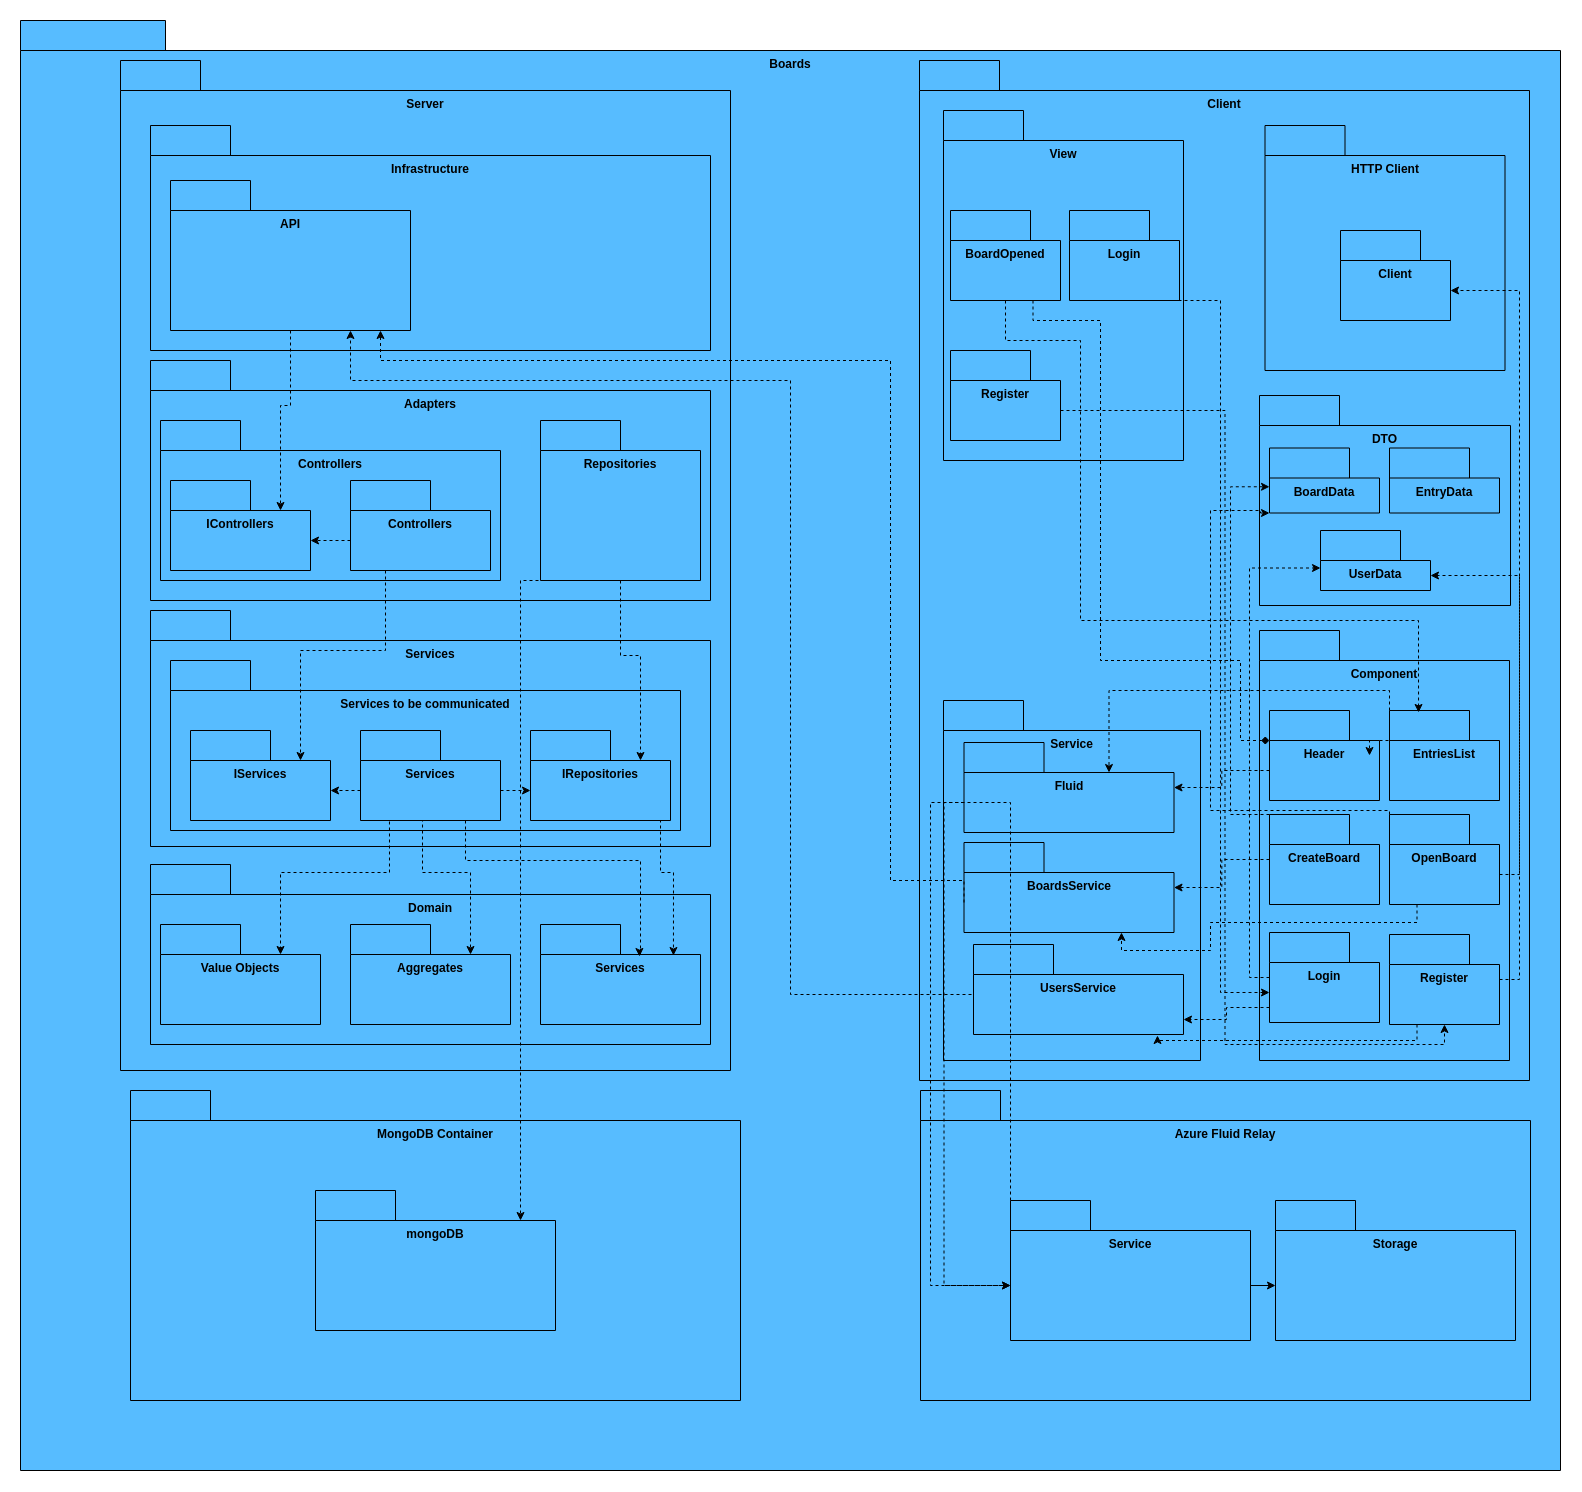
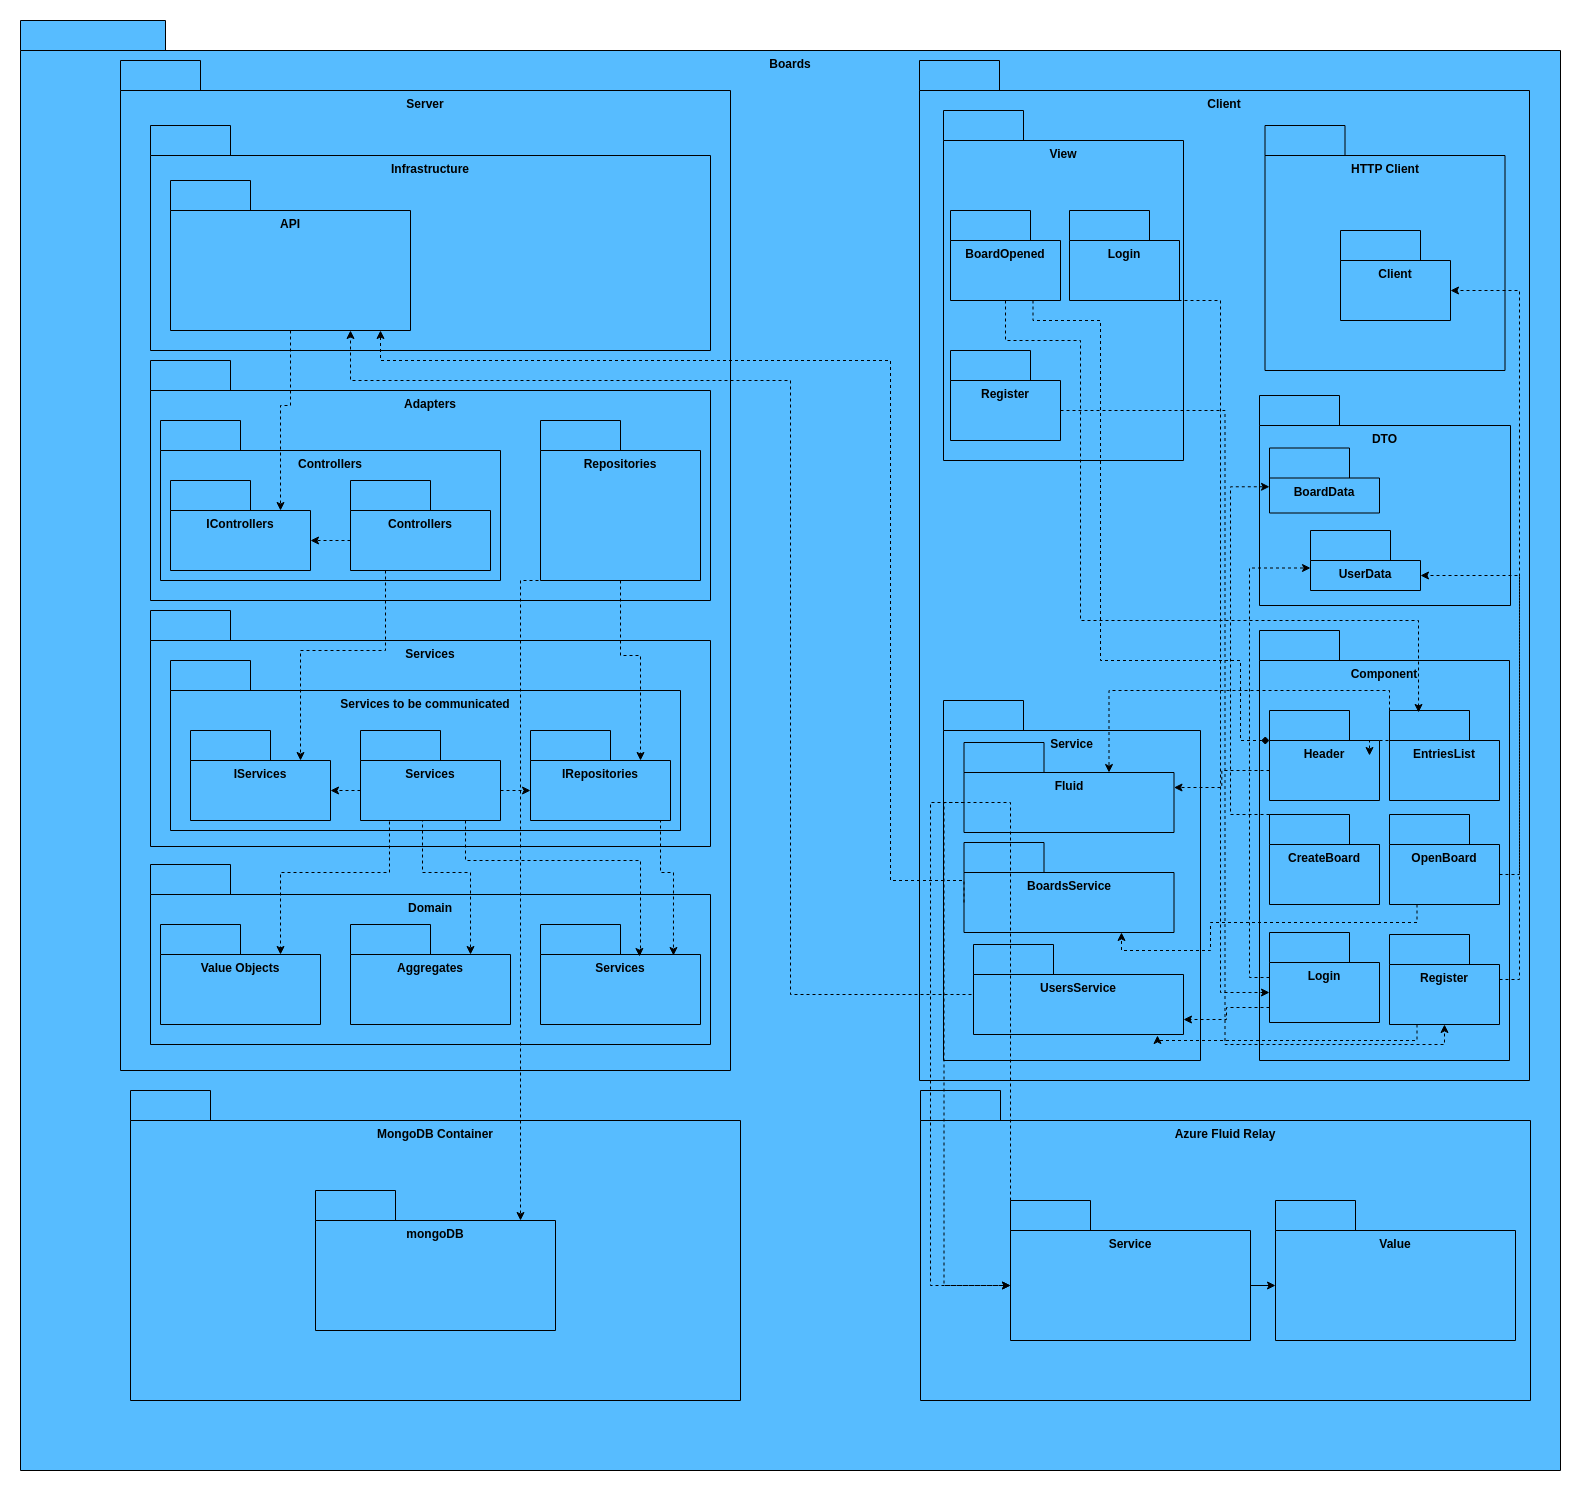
node "EntryData": removed
node "UserData": moved (1376, 561) -> (1366, 561)
edge "OpenBoard" -> "BoardData": removed
edge "CreateBoard" -> "BoardsService": removed
node "Storage": label "Storage" -> "Value"
